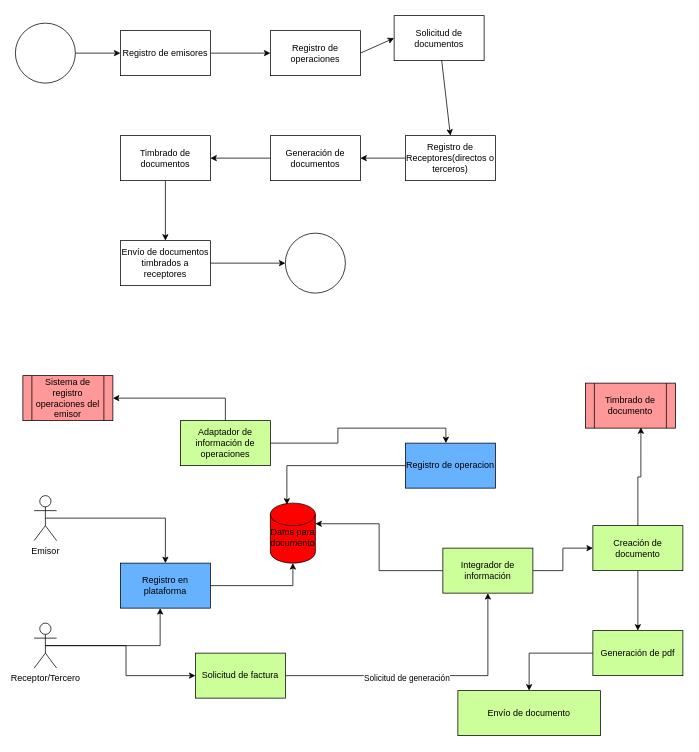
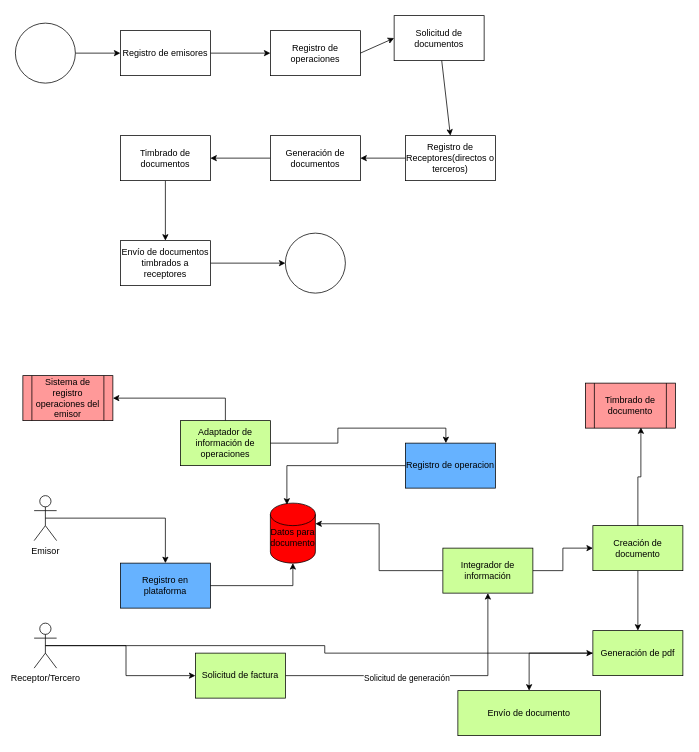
edge "Receptor/Tercero" -> "Registro en plataforma": now "Receptor/Tercero" -> "Generación de pdf"
